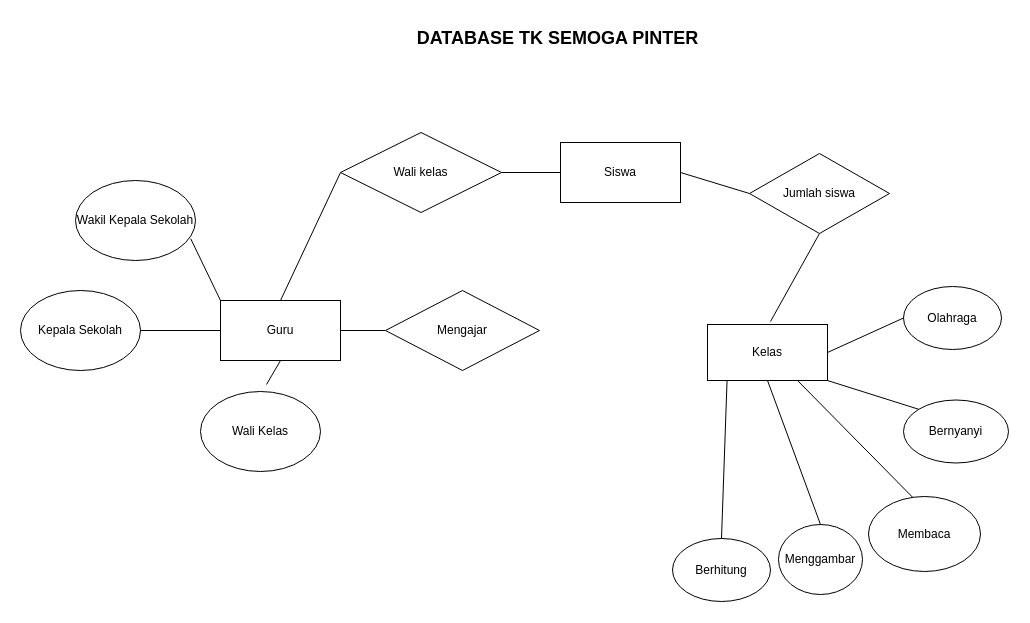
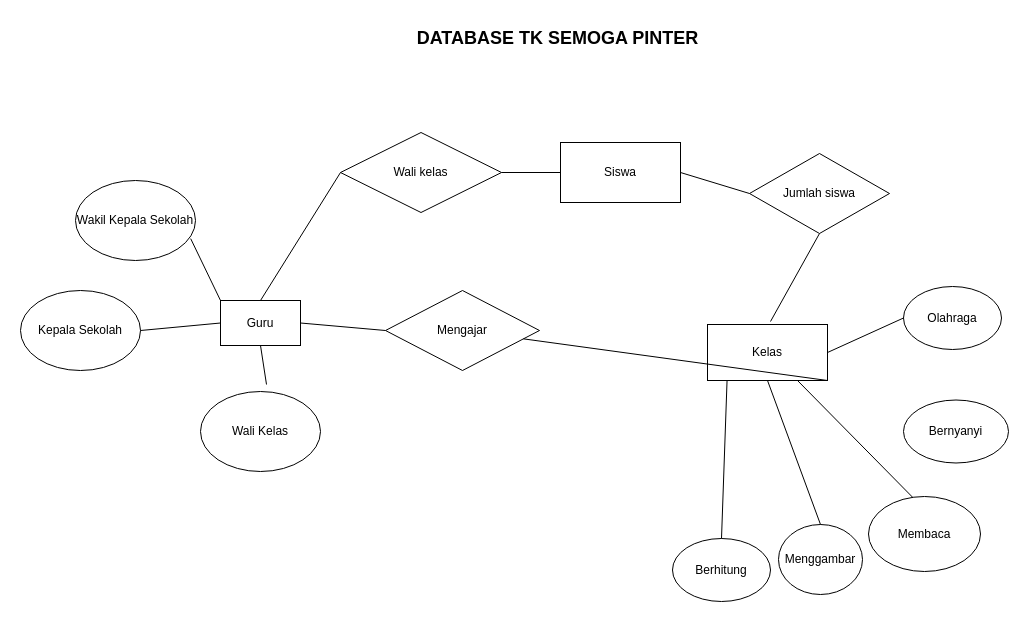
node "Guru": size 120x60 -> 80x45
edge "Kelas" -- "Bernyanyi": now "Kelas" -- "Mengajar"
